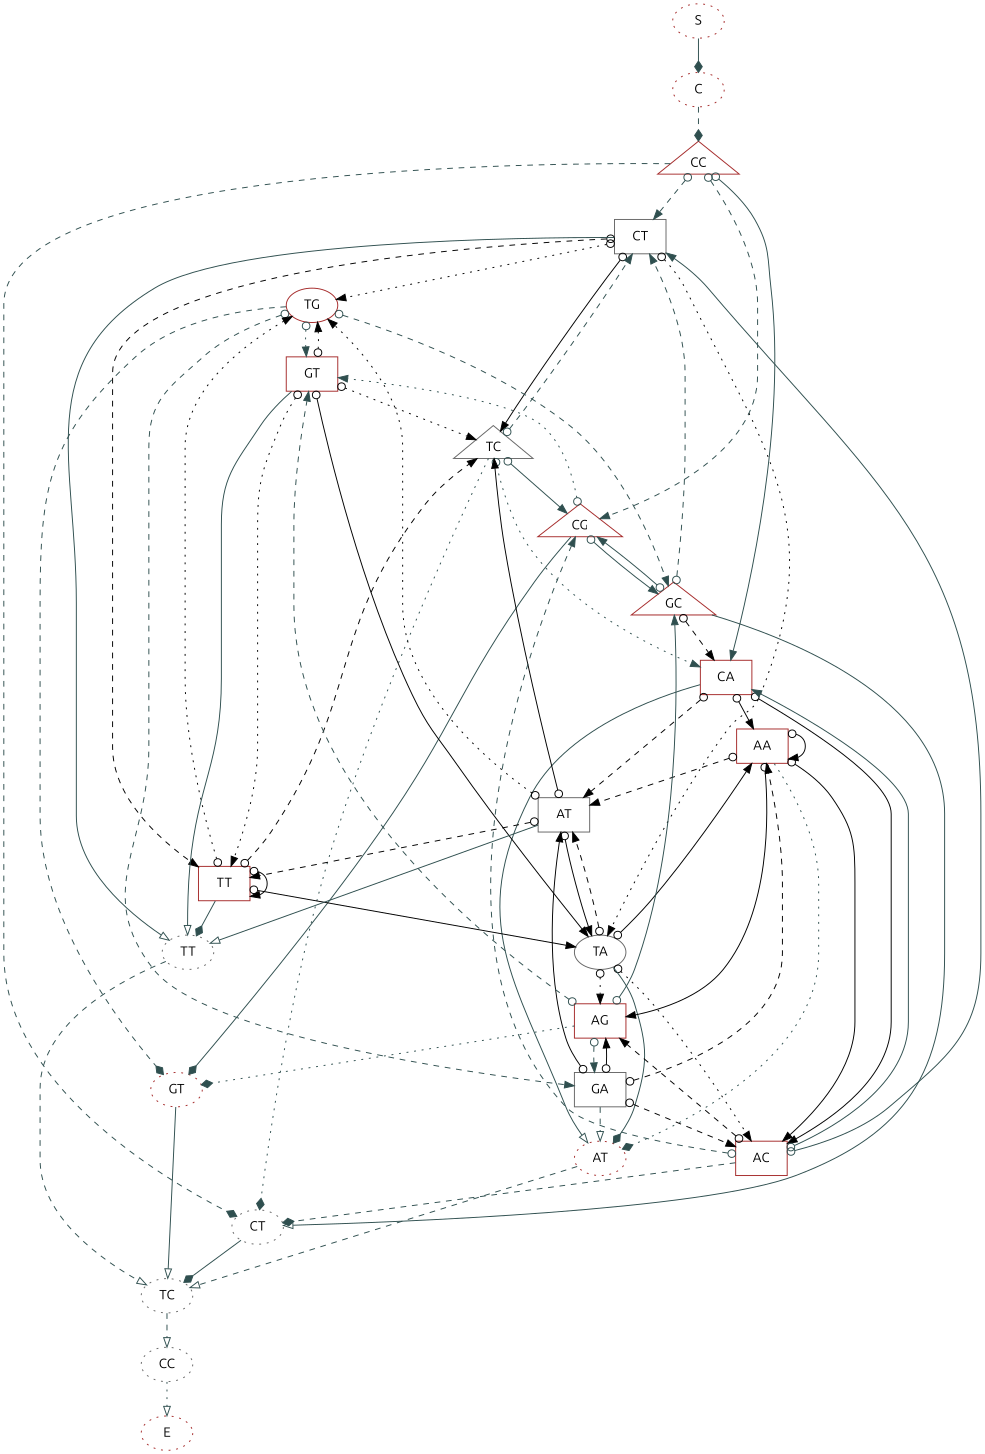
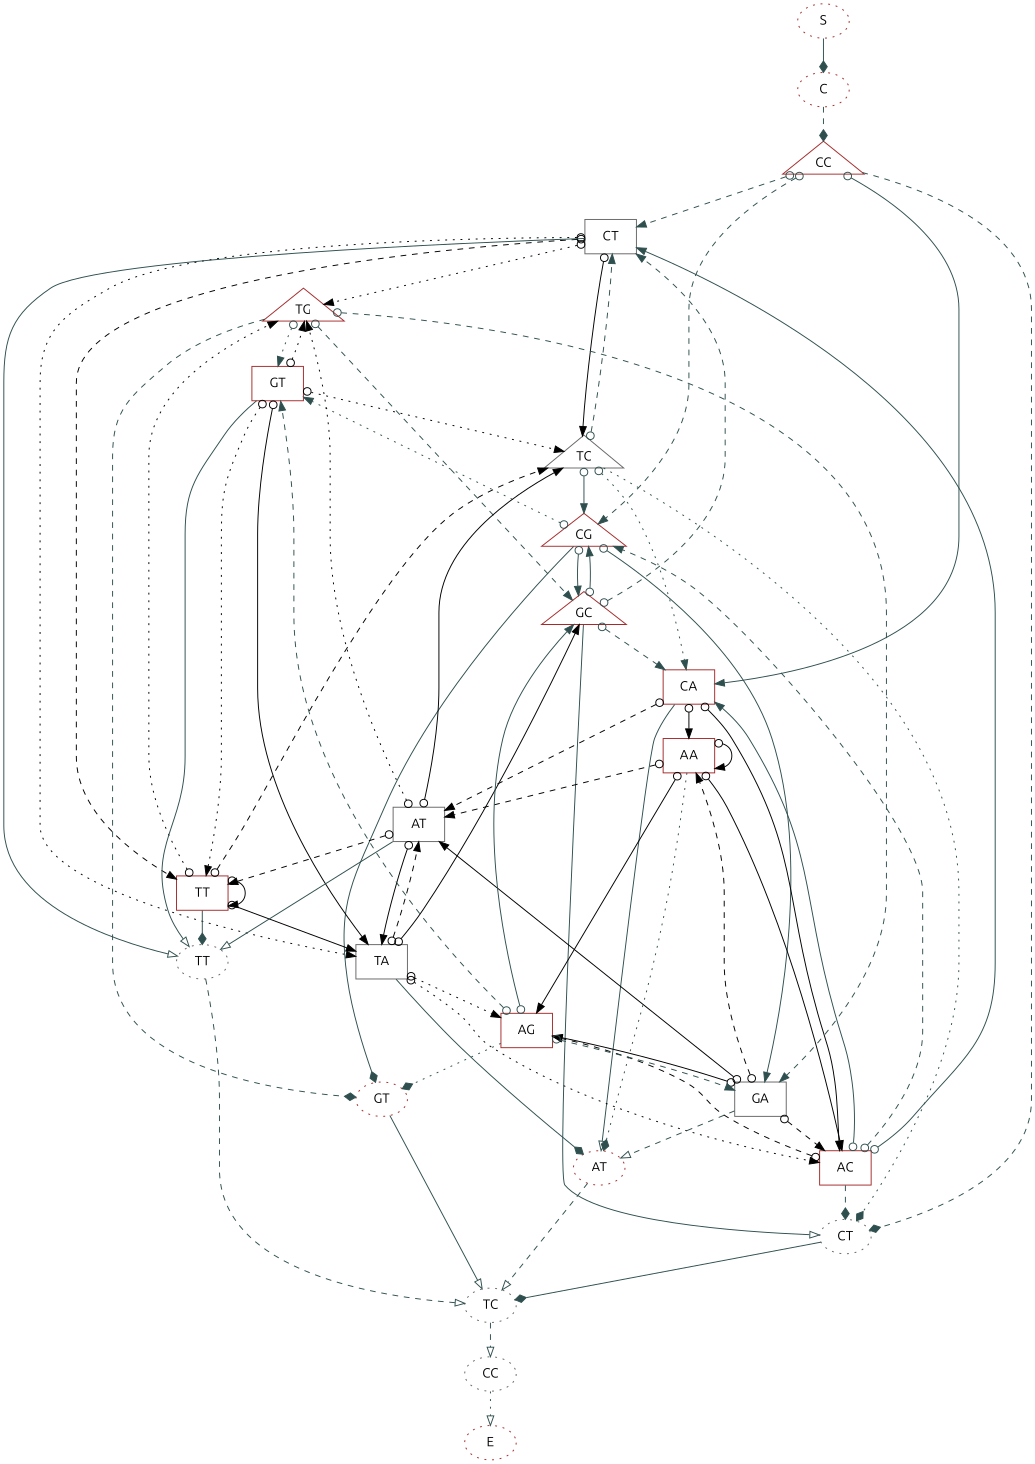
node "TG": shape ellipse -> triangle
edge "GC" -- "CA": color black -> darkslategrey
edge "CG" -- "GA": added
edge "AA" -- "TA": now "GC" -- "TA"
node "TA": shape ellipse -> box
